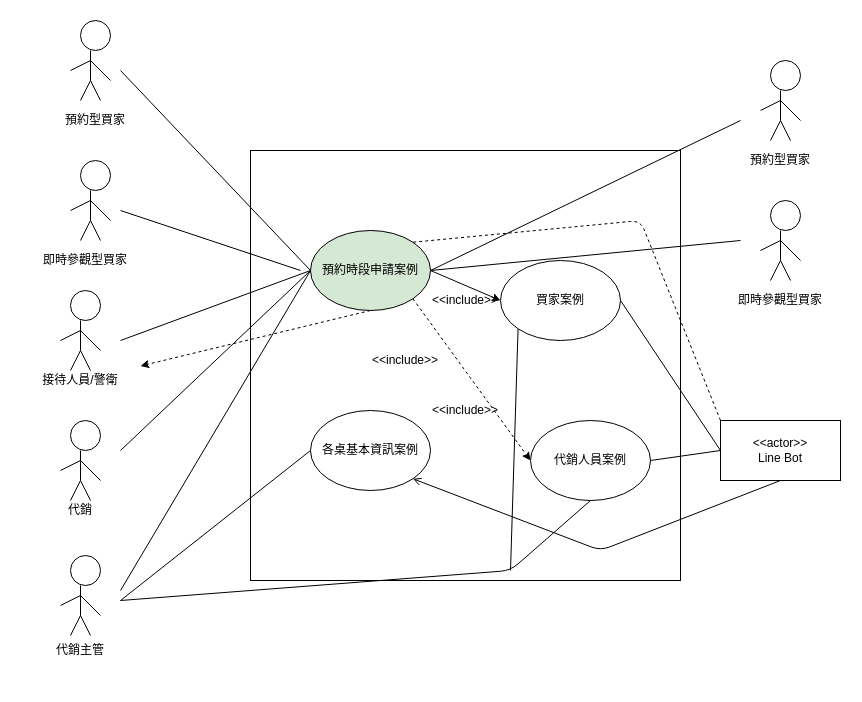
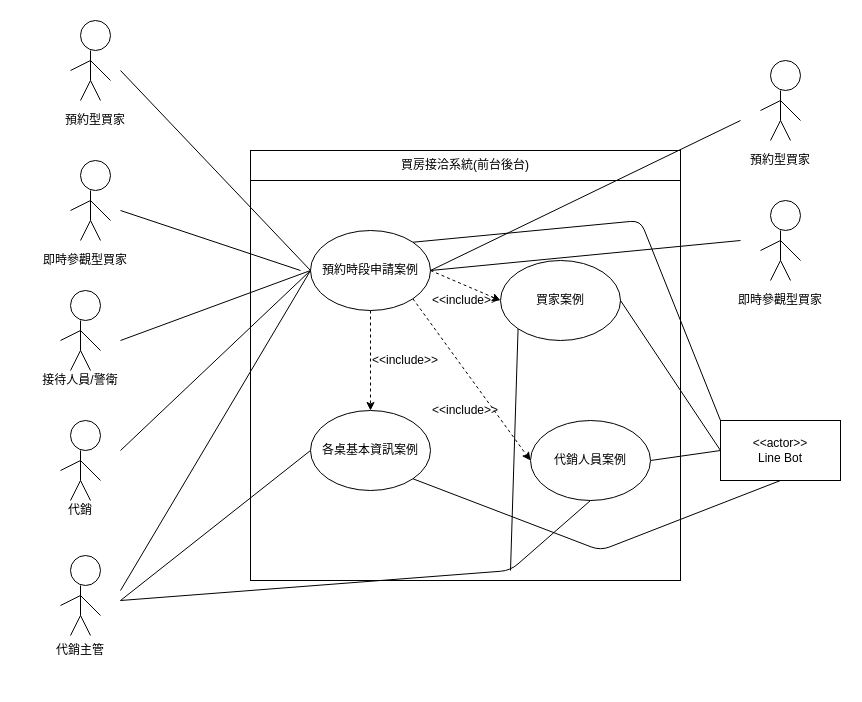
node "買房接洽系統(前台後台)": added
edge "預約時段申請案例" -- "<<actor>> Line Bot": style dashed -> solid
node "預約時段申請案例": fillcolor #d5e8d4 -> #ffffff
edge "預約時段申請案例" -> "買家案例": style solid -> dashed
edge "預約時段申請案例" -> "接待人員/警衛": now "預約時段申請案例" -> "各桌基本資訊案例"
edge "<<actor>> Line Bot" -> "各桌基本資訊案例": arrowhead open -> none
